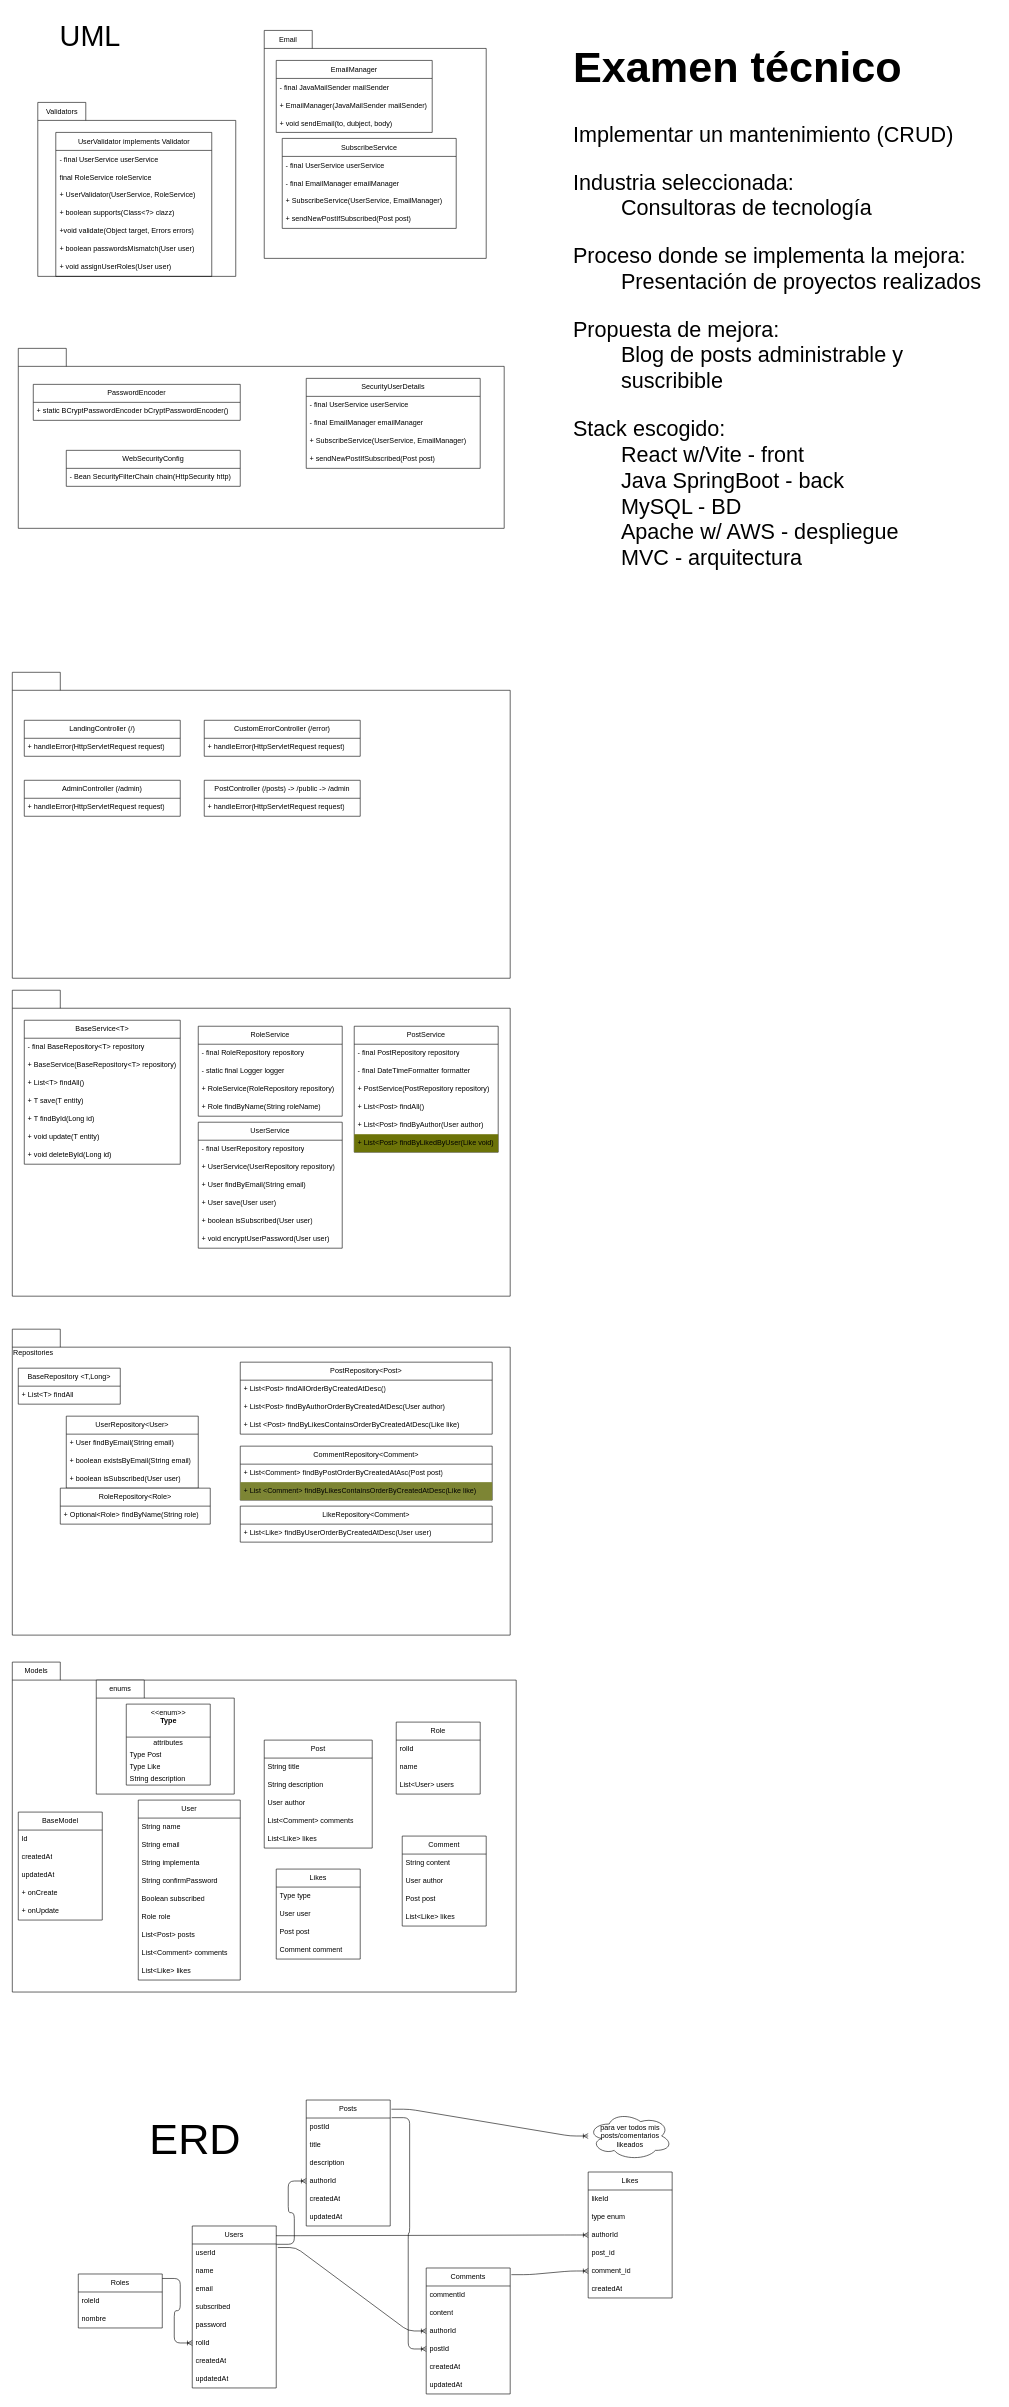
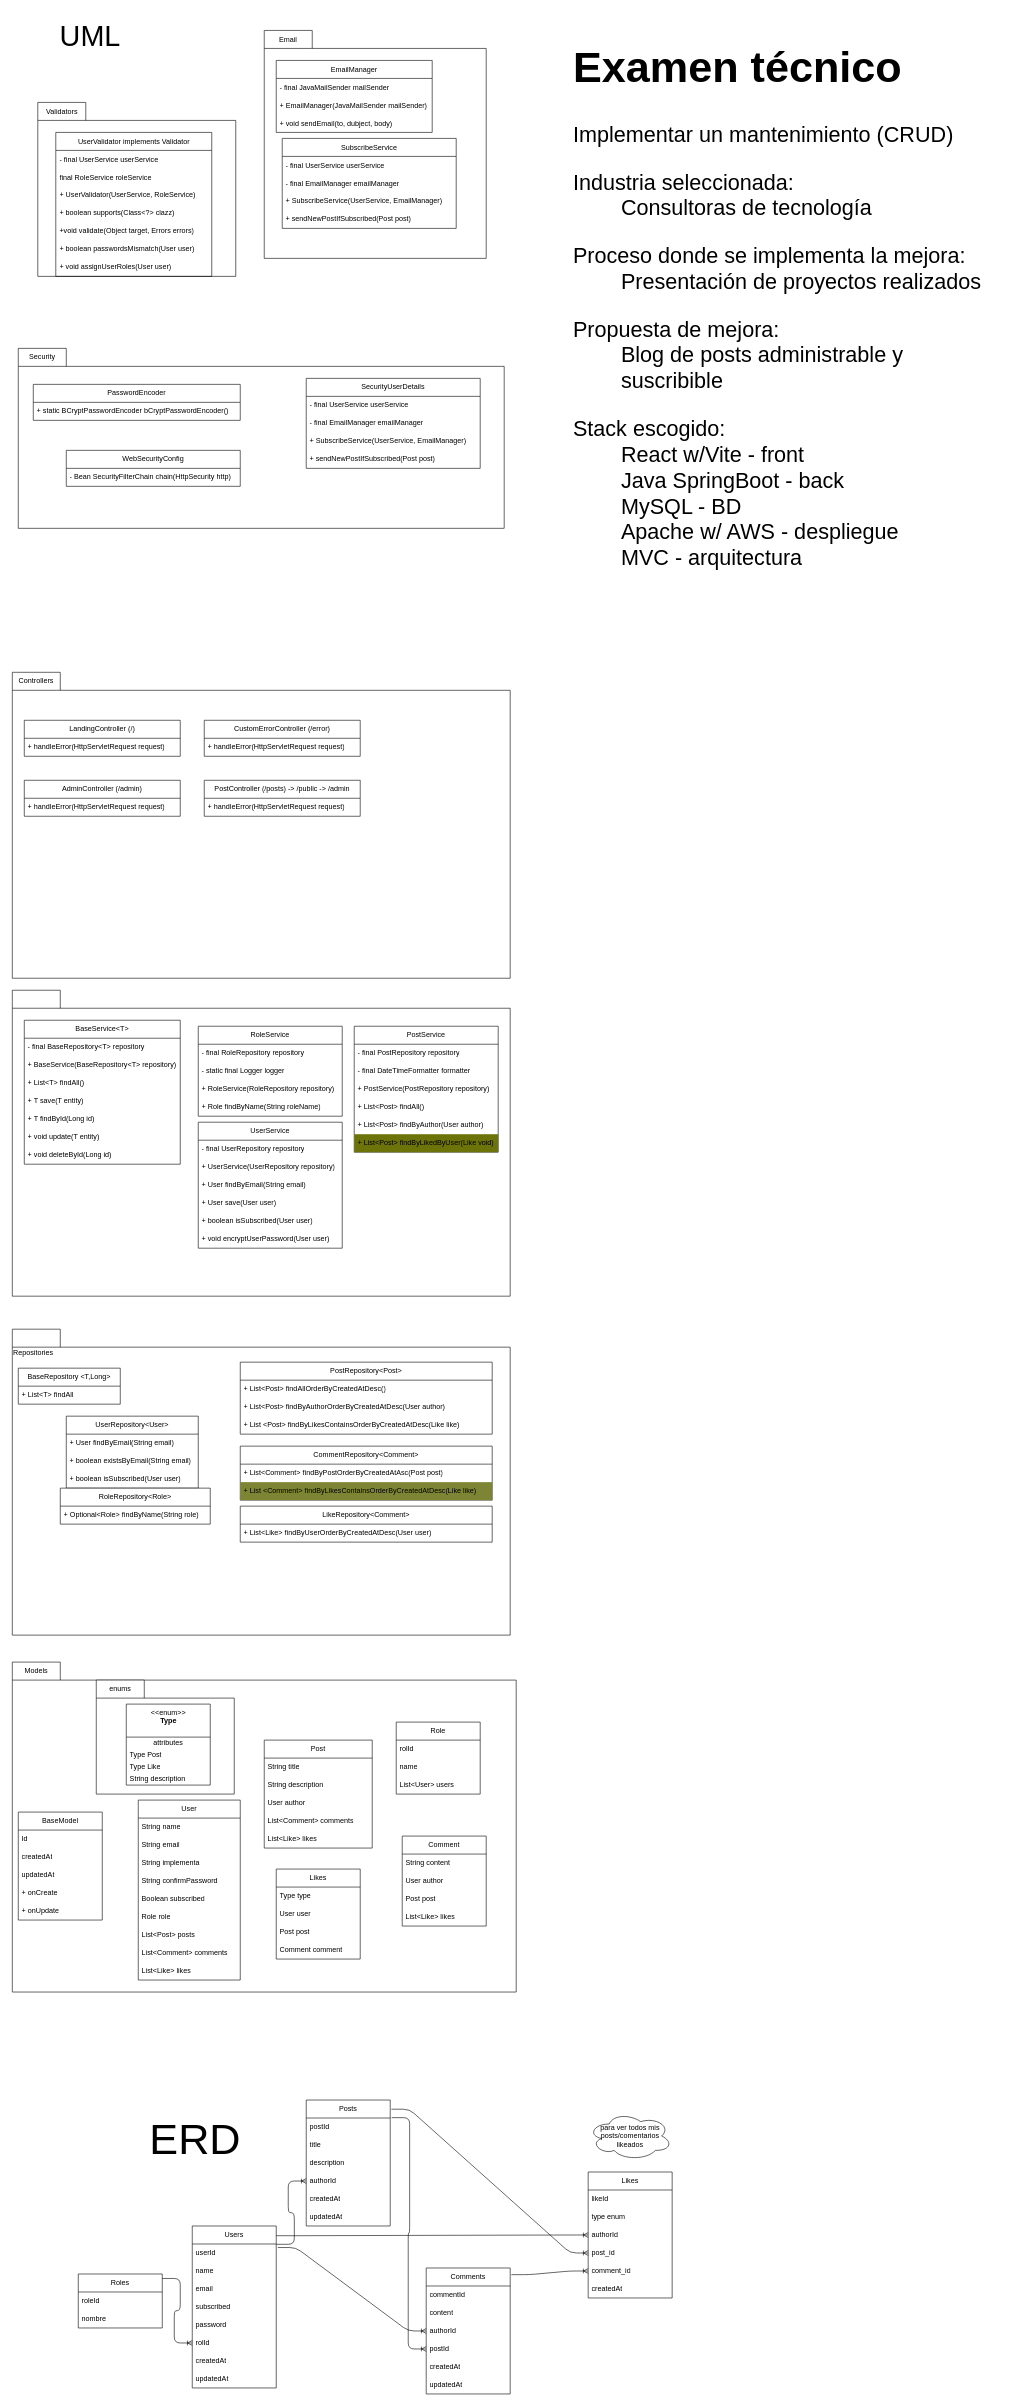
node "Security": added
node "Controllers": added
edge "Posts" -> "para ver todos mis posts/comentarios likeados": now "Posts" -> "post_id"
